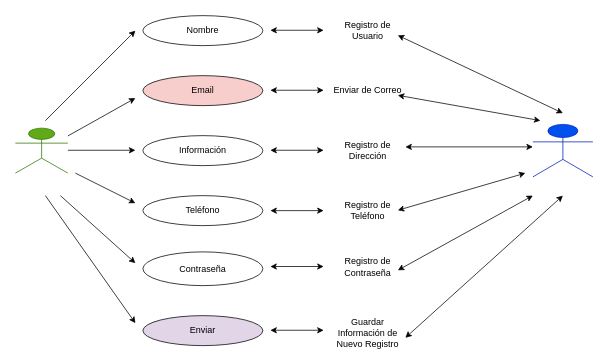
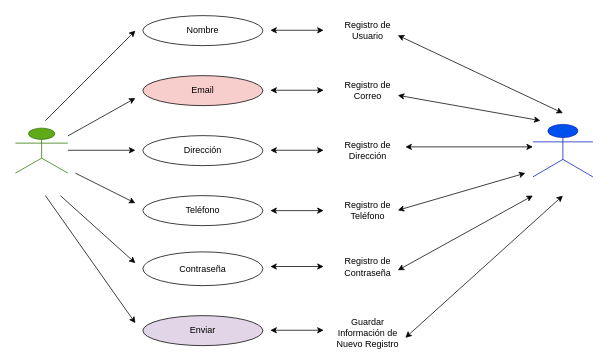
node "Enviar de Correo": label "Enviar de Correo" -> "Registro de Correo"
node "Información": label "Información" -> "Dirección"
